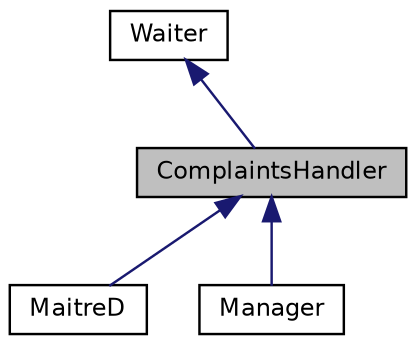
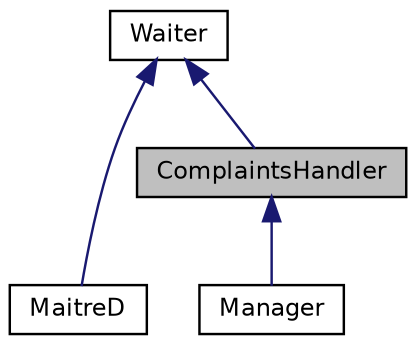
edge "MaitreD" -> "ComplaintsHandler": now "MaitreD" -> "Waiter"
